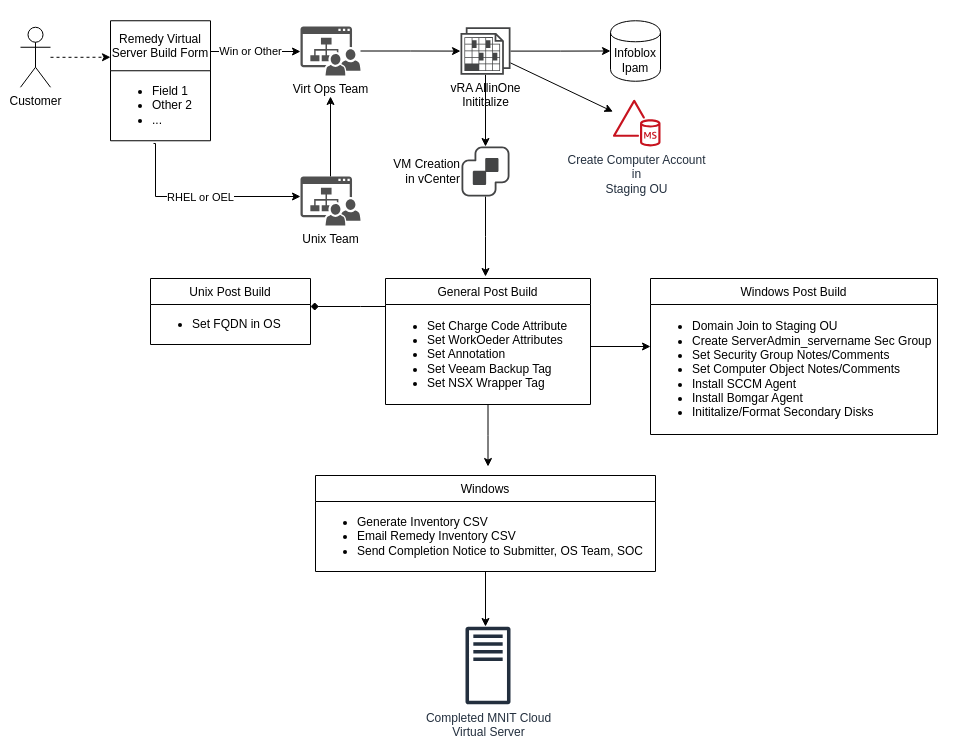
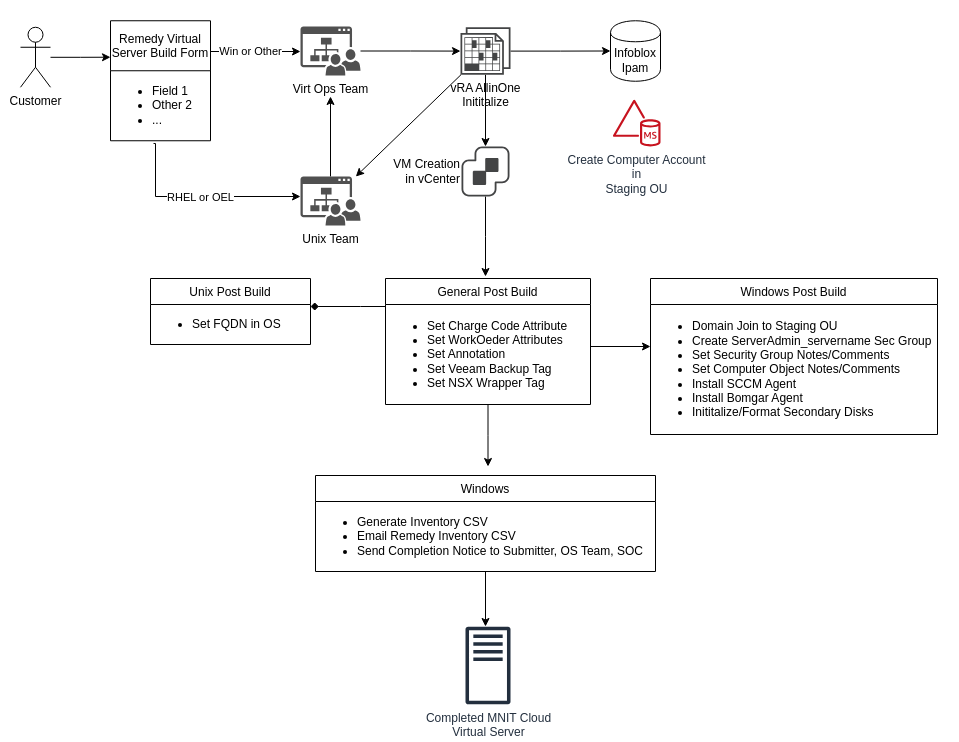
edge "Customer" -> "Remedy Virtual Server Build Form": style dashed -> solid
edge "vRA AllinOne Inititalize" -> "Create Computer Account in Staging OU": now "vRA AllinOne Inititalize" -> "Unix Team"
